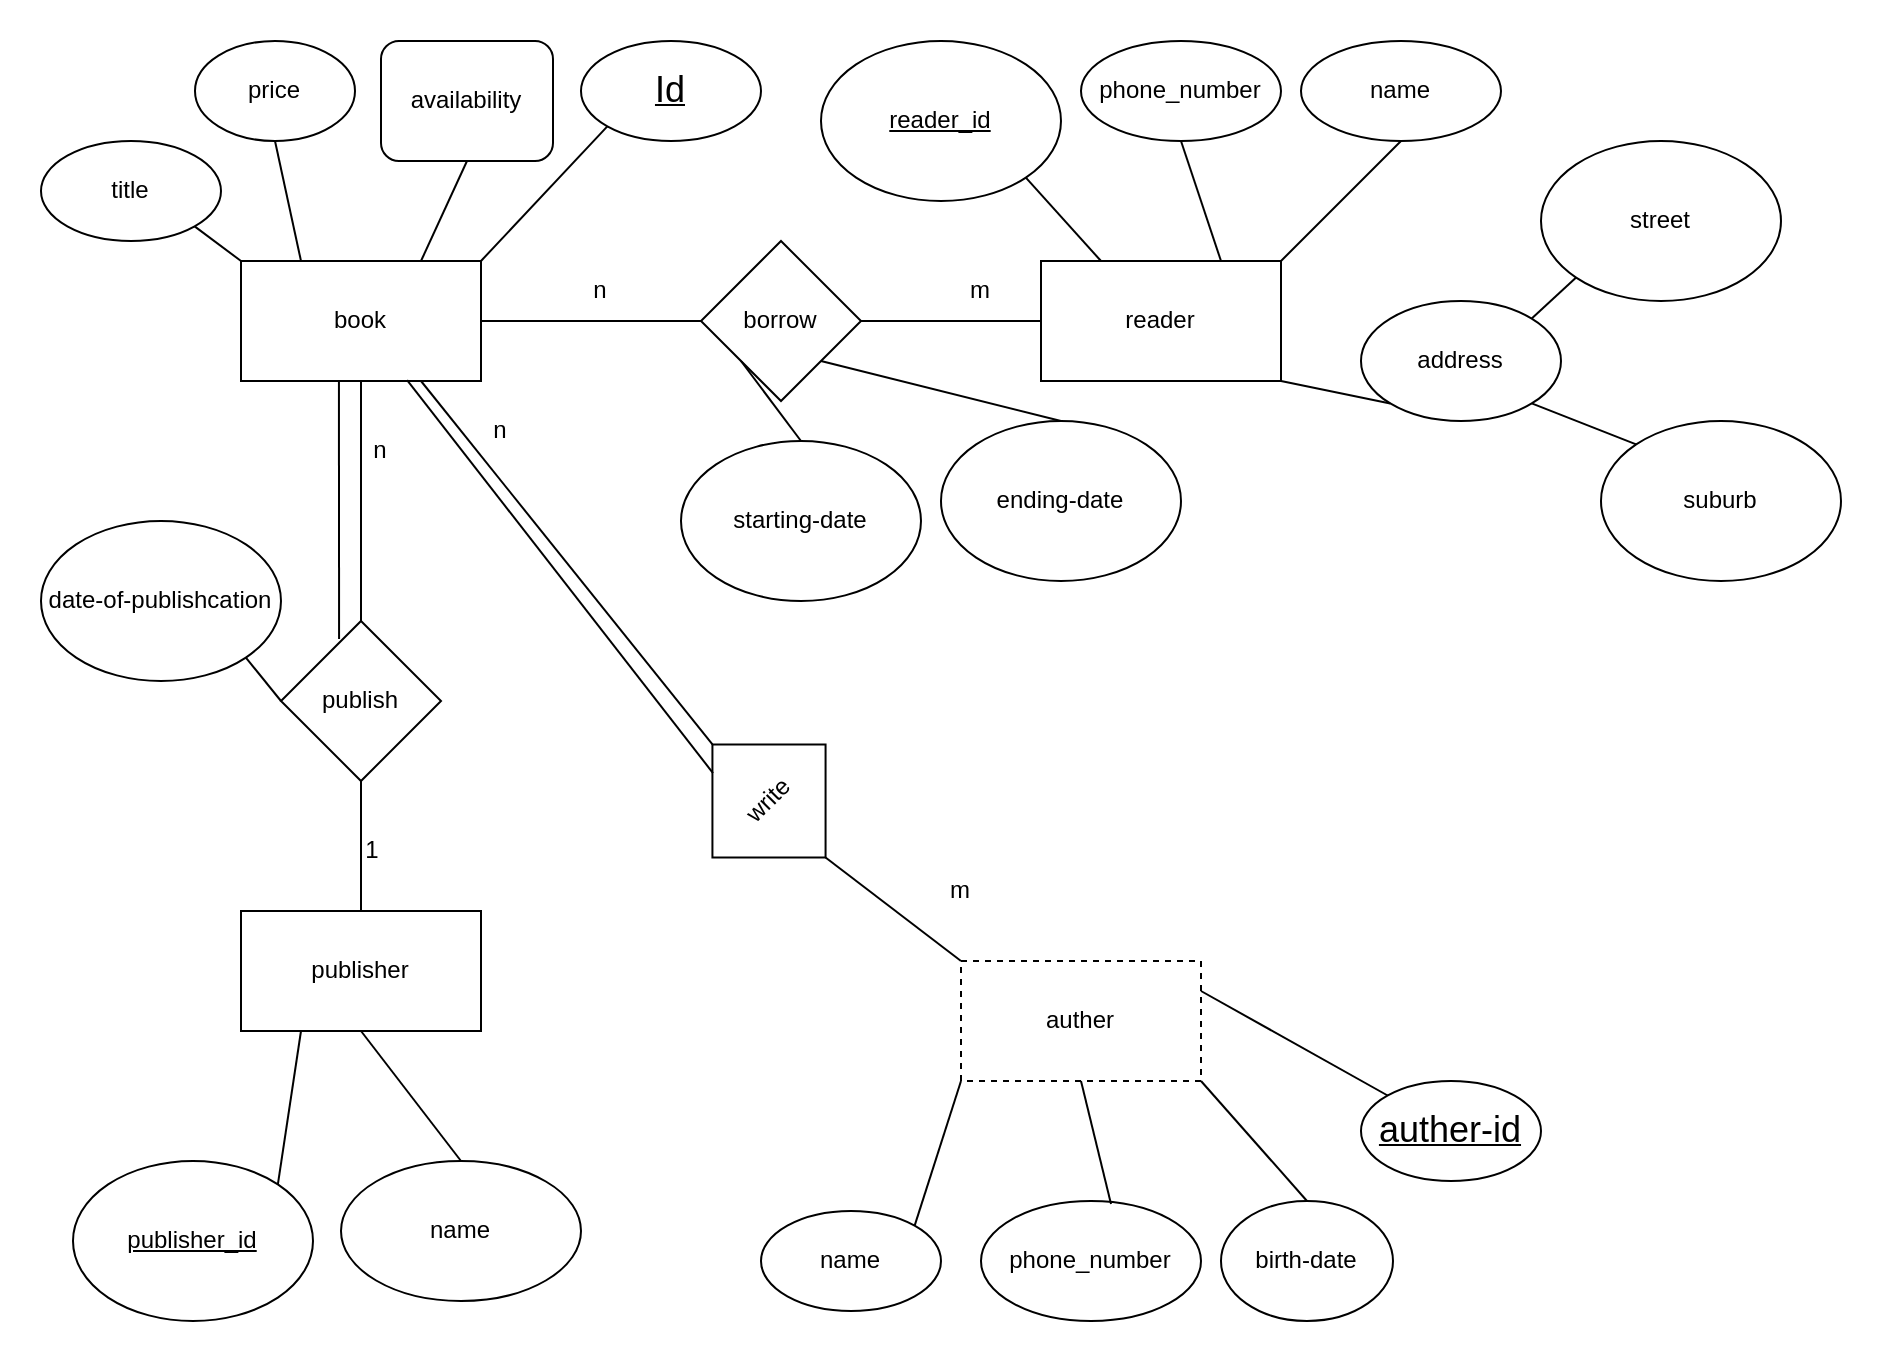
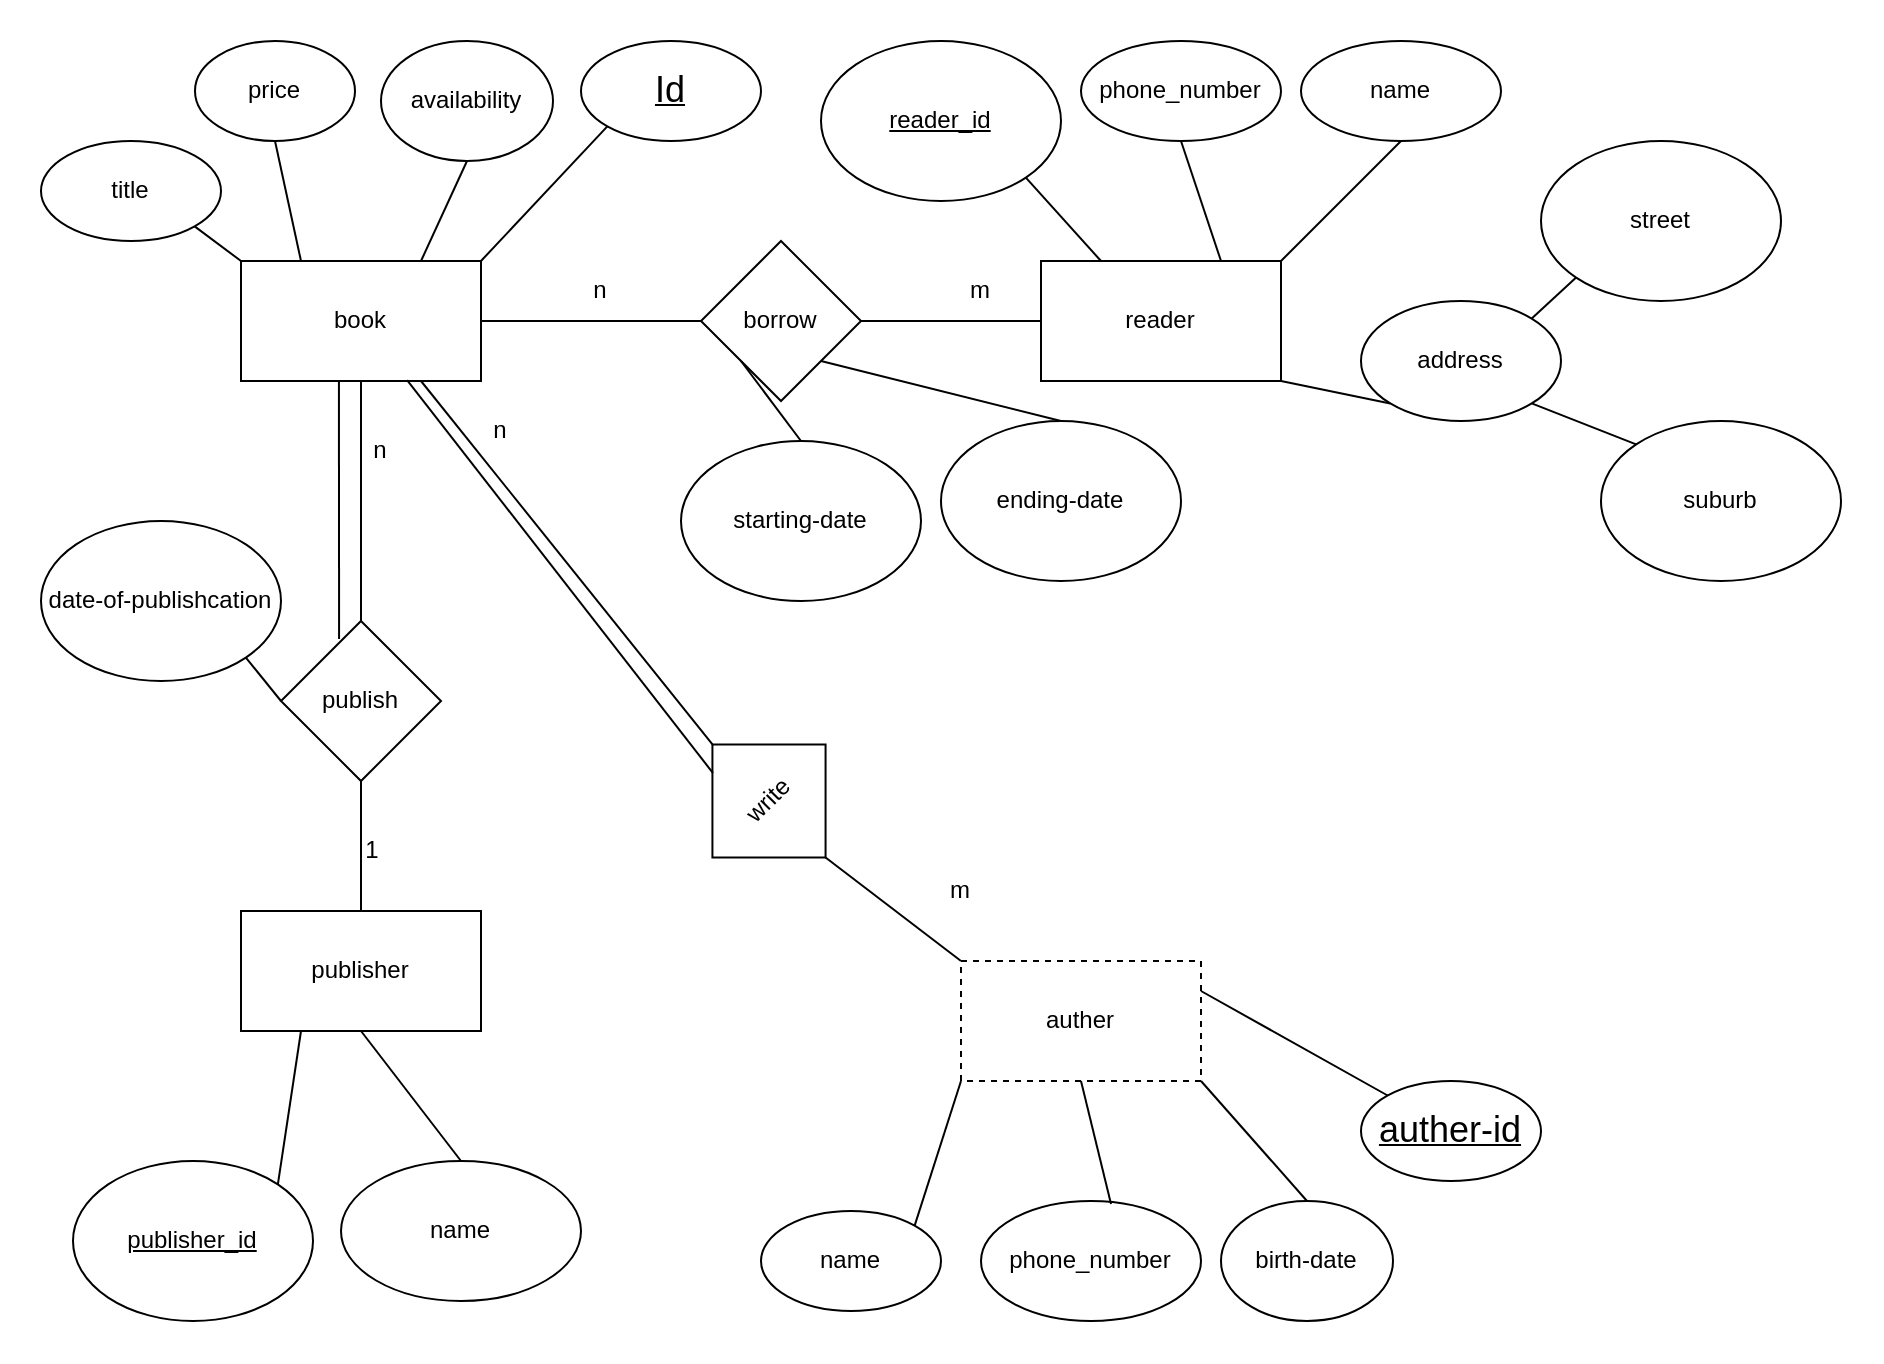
node "availability": shape rounded rectangle -> ellipse
